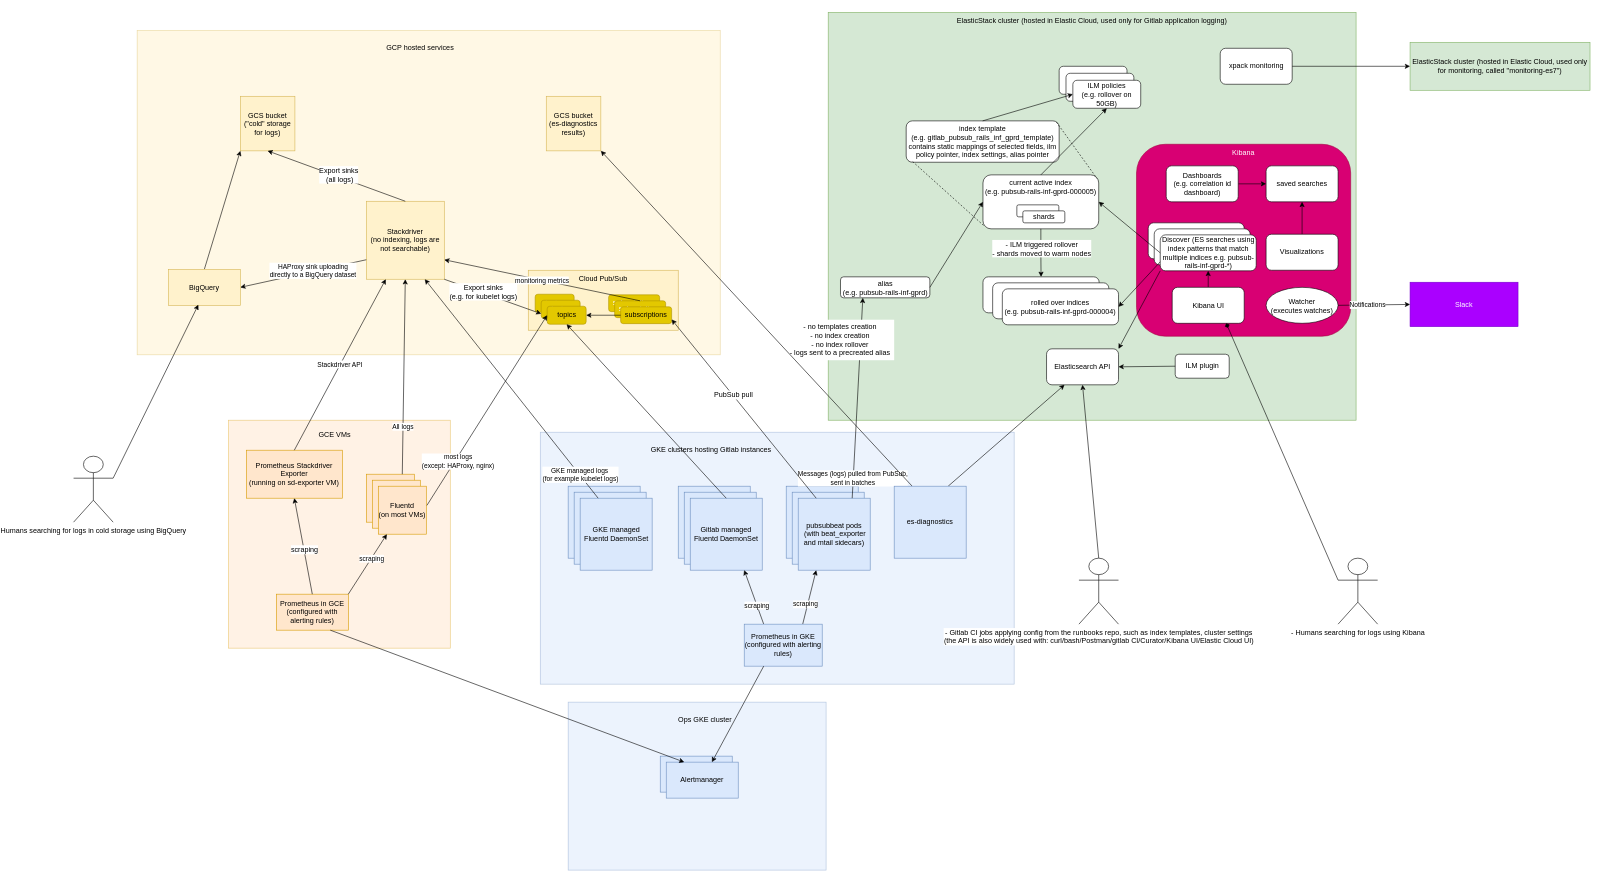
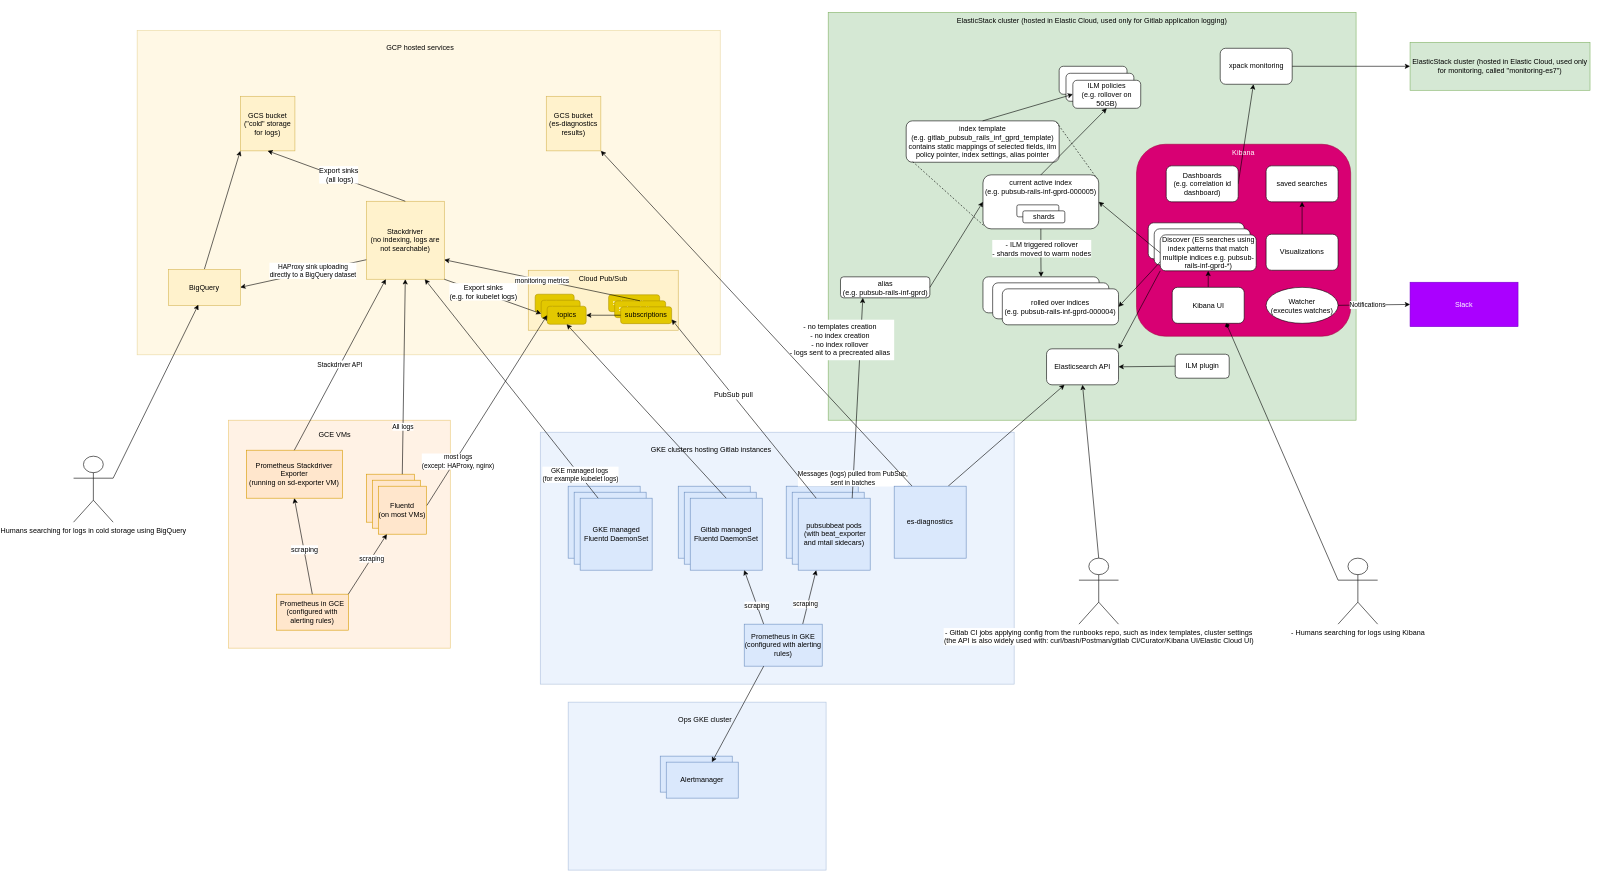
edge "Dashboards (e.g. correlation id dashboard)" -> "saved searches": now "Dashboards (e.g. correlation id dashboard)" -> "xpack monitoring"
edge "Prometheus in GCE (configured with alerting rules)" -> "Alertmanager": removed
